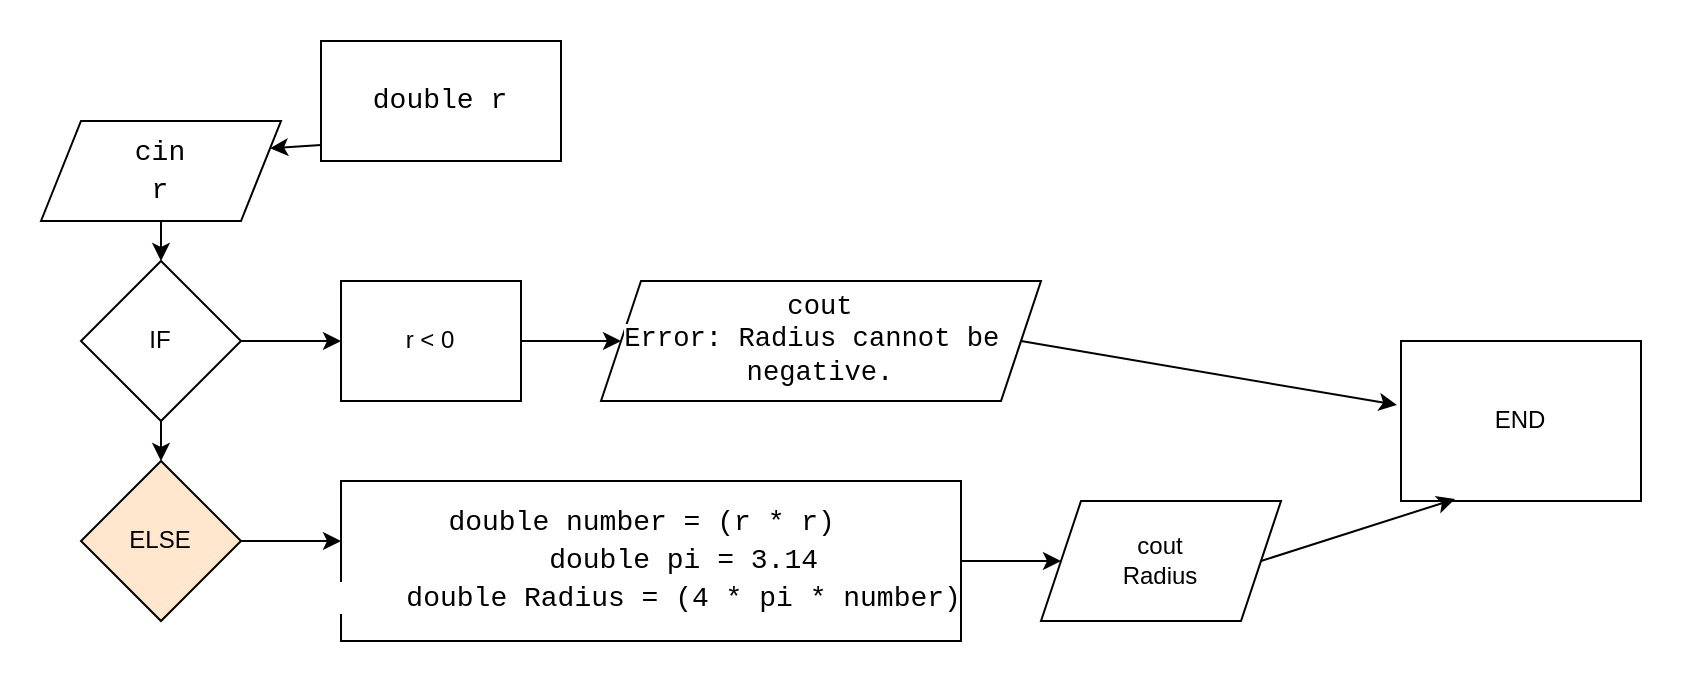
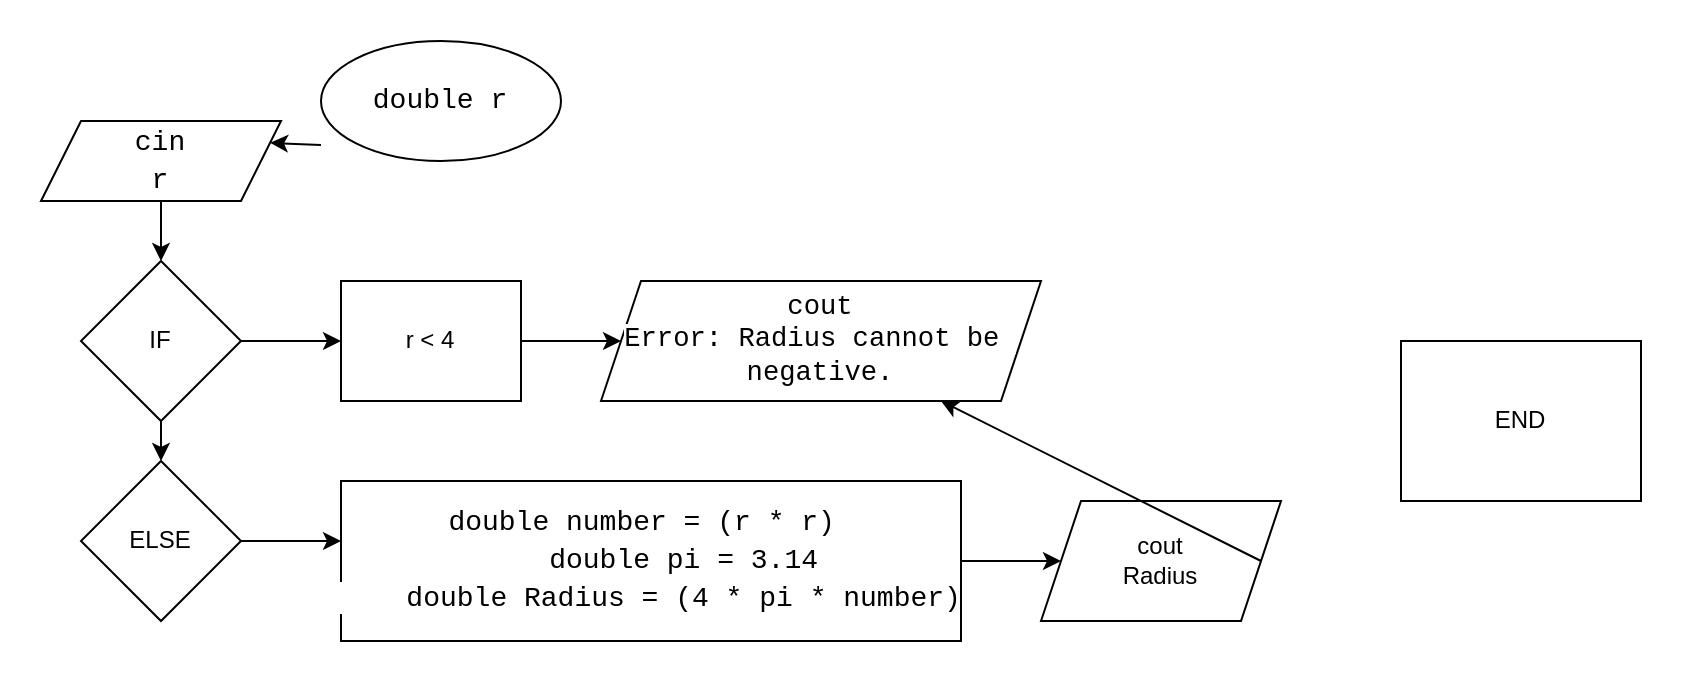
node "double r": shape rectangle -> ellipse
node "cin r": size 240x100 -> 240x80
node "r < 0": label "r < 0" -> "r < 4"
edge "cout Error: Radius cannot be negative." -> "END": removed
edge "cout Radius" -> "END": now "cout Radius" -> "cout Error: Radius cannot be negative."
node "ELSE": fillcolor #ffe6cc -> #ffffff
